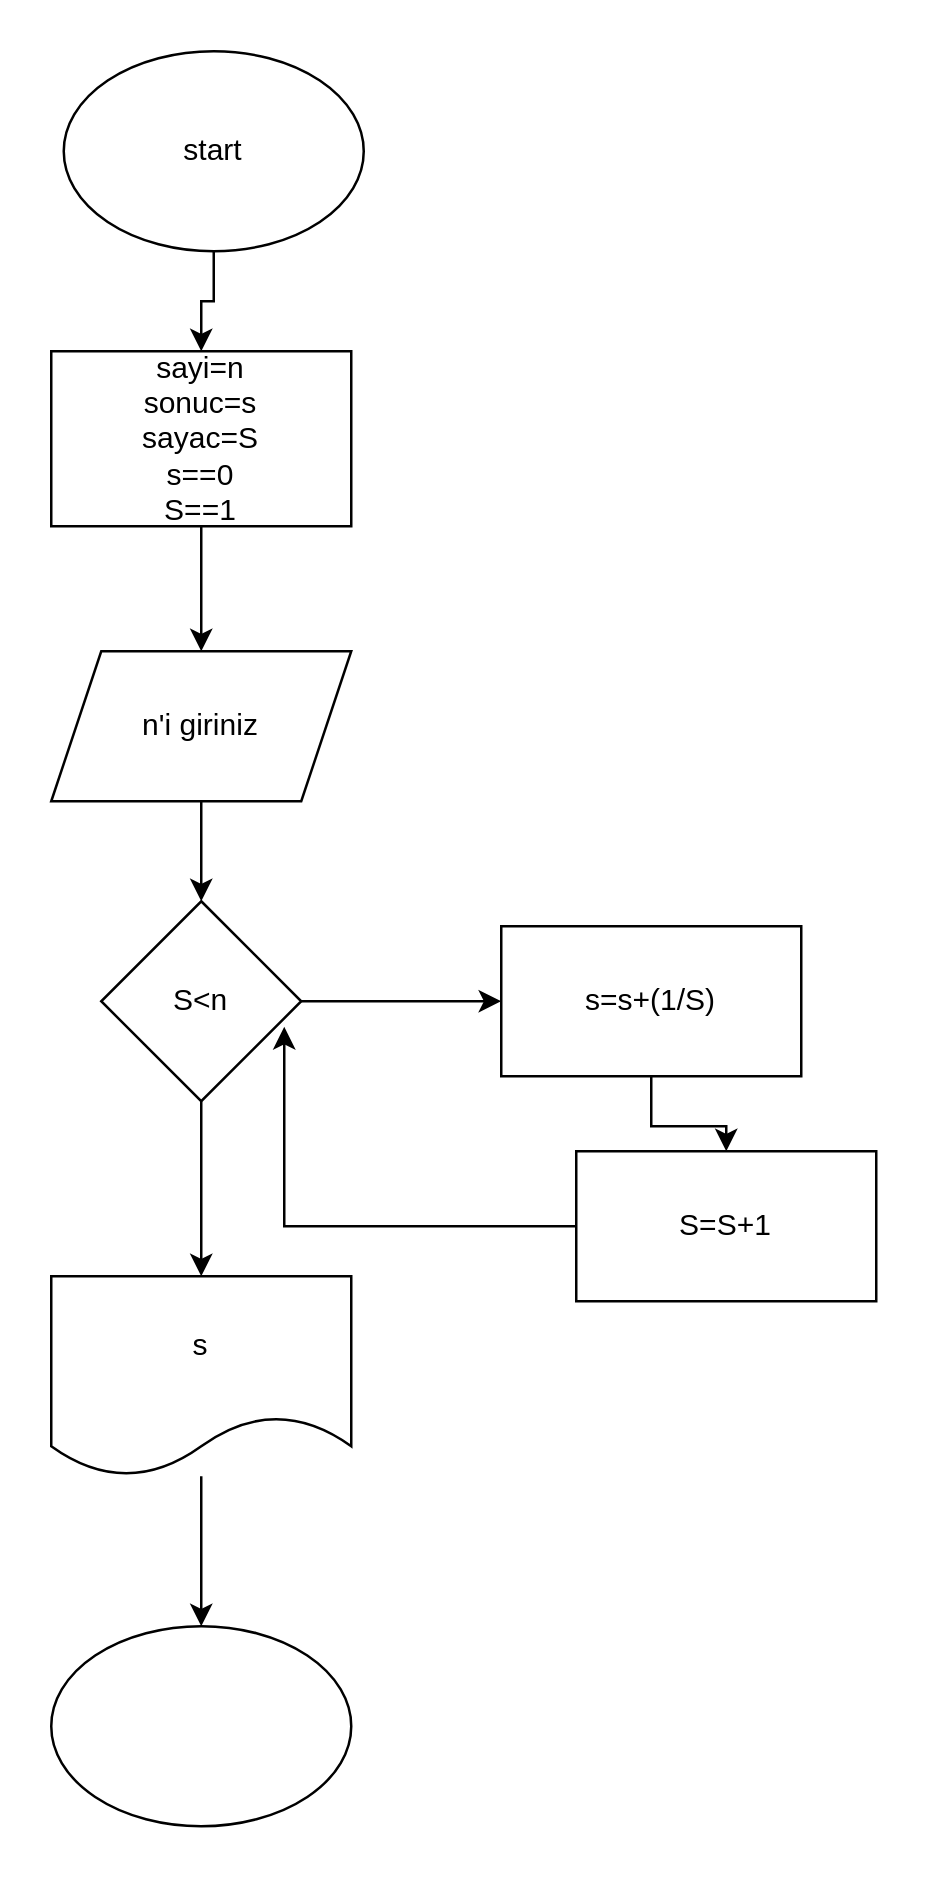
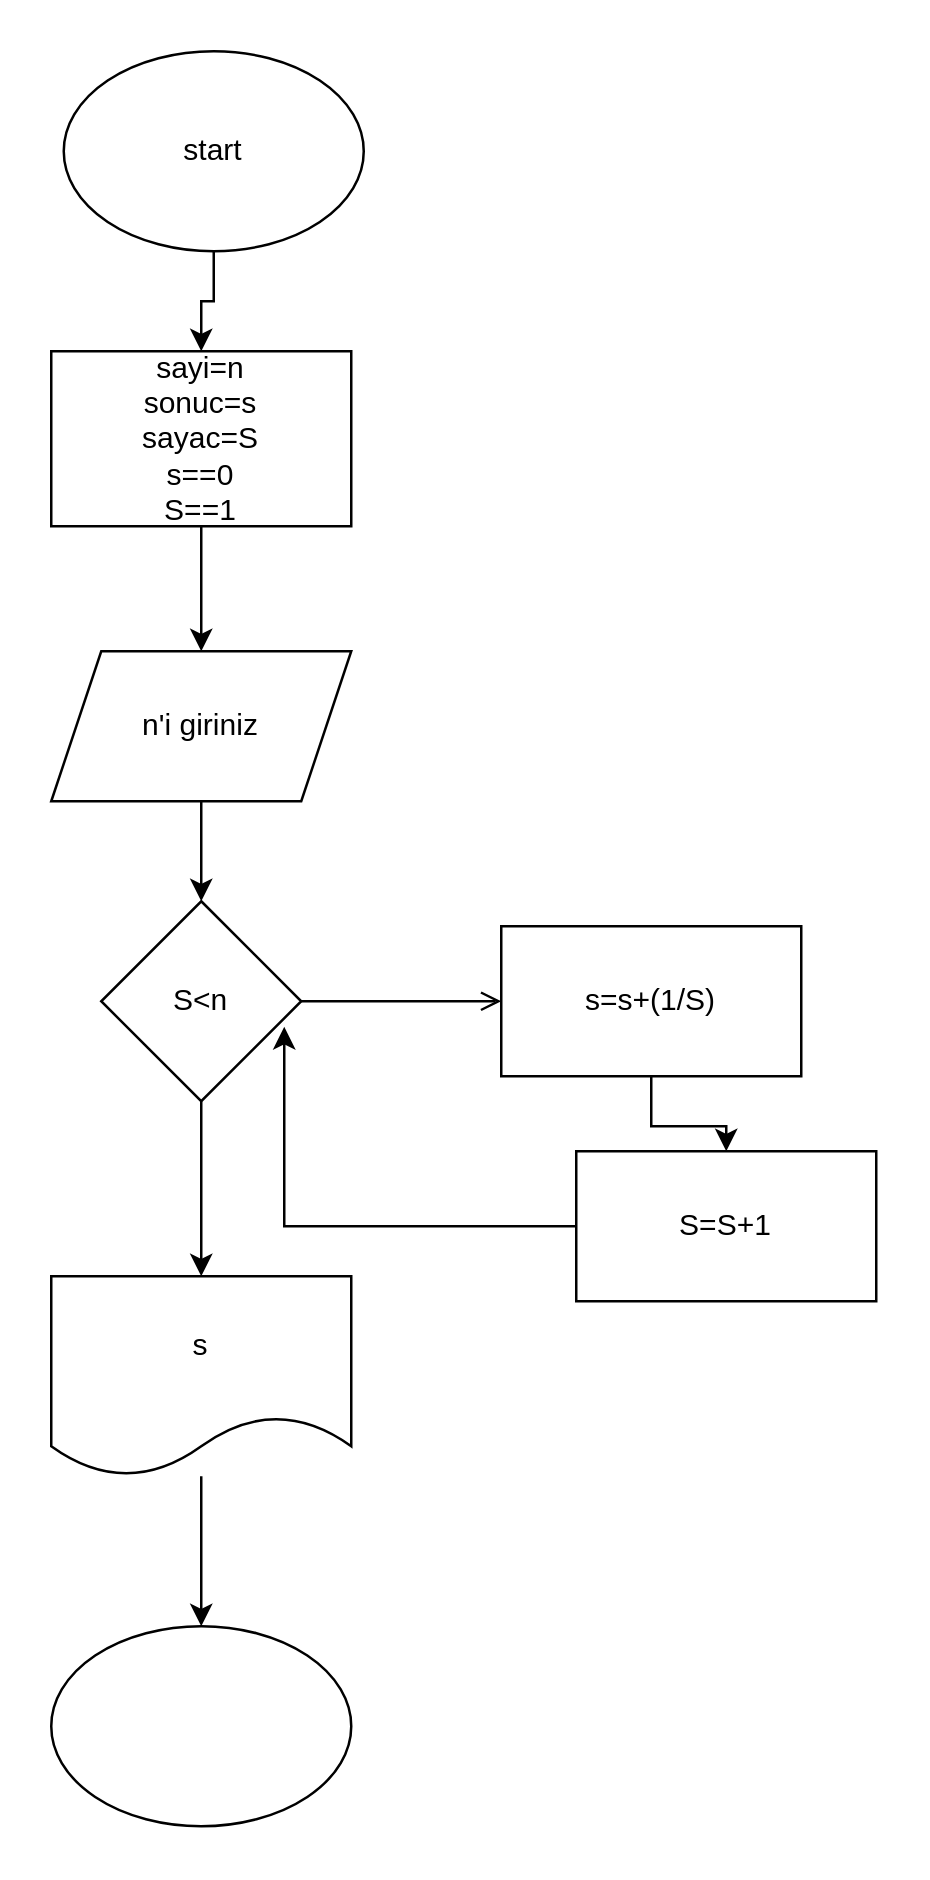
edge "S<n" -> "s=s+(1/S)": arrowhead classic -> open
